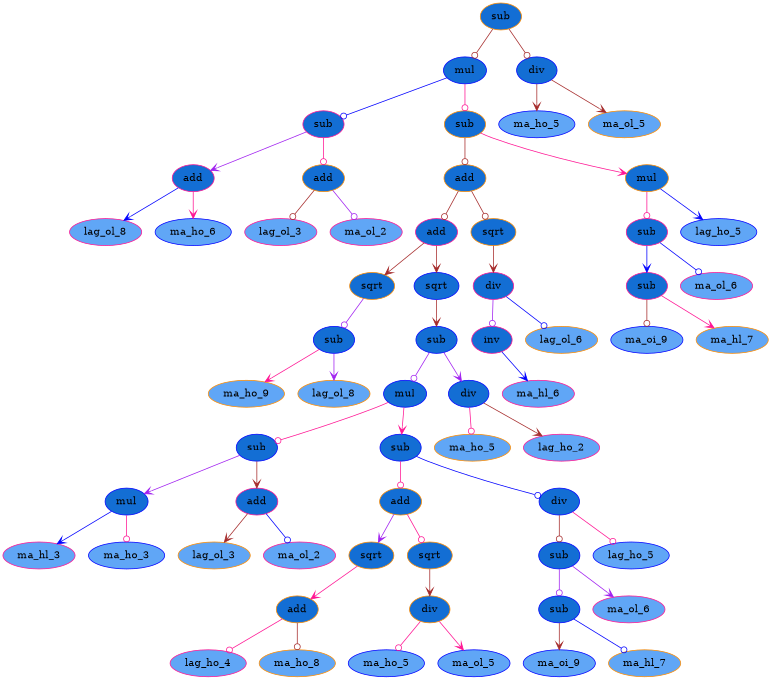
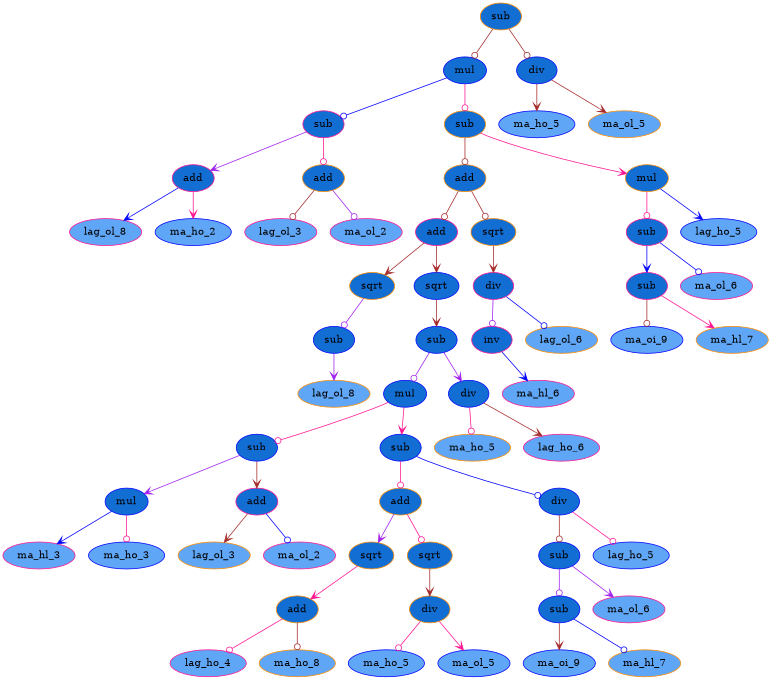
node "ma_ho_6": label "ma_ho_6" -> "ma_ho_2"
node "ma_ho_9": removed
node "lag_ho_2": label "lag_ho_2" -> "lag_ho_6"
